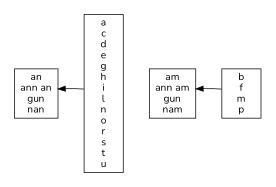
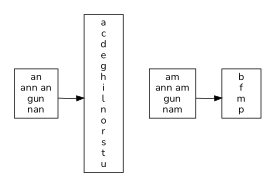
edge "a c d e g h i l n o r s t u" -> "an ann an gun nan": reversed
edge "b f m p" -> "am ann am gun nam": reversed
